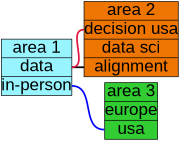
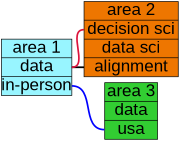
node "area 2": text "decision usa" -> "decision sci"
node "area 3": text "europe" -> "data"
